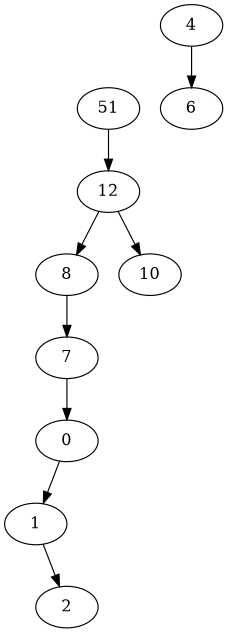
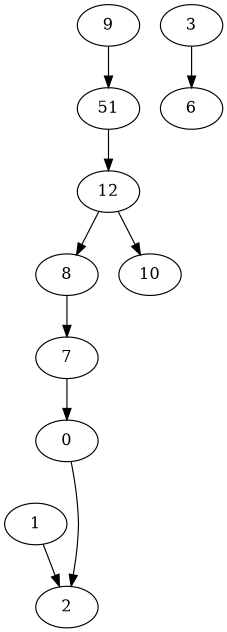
node "9": added
node "4": label "4" -> "3"
edge "0" -> "1": now "0" -> "2"
